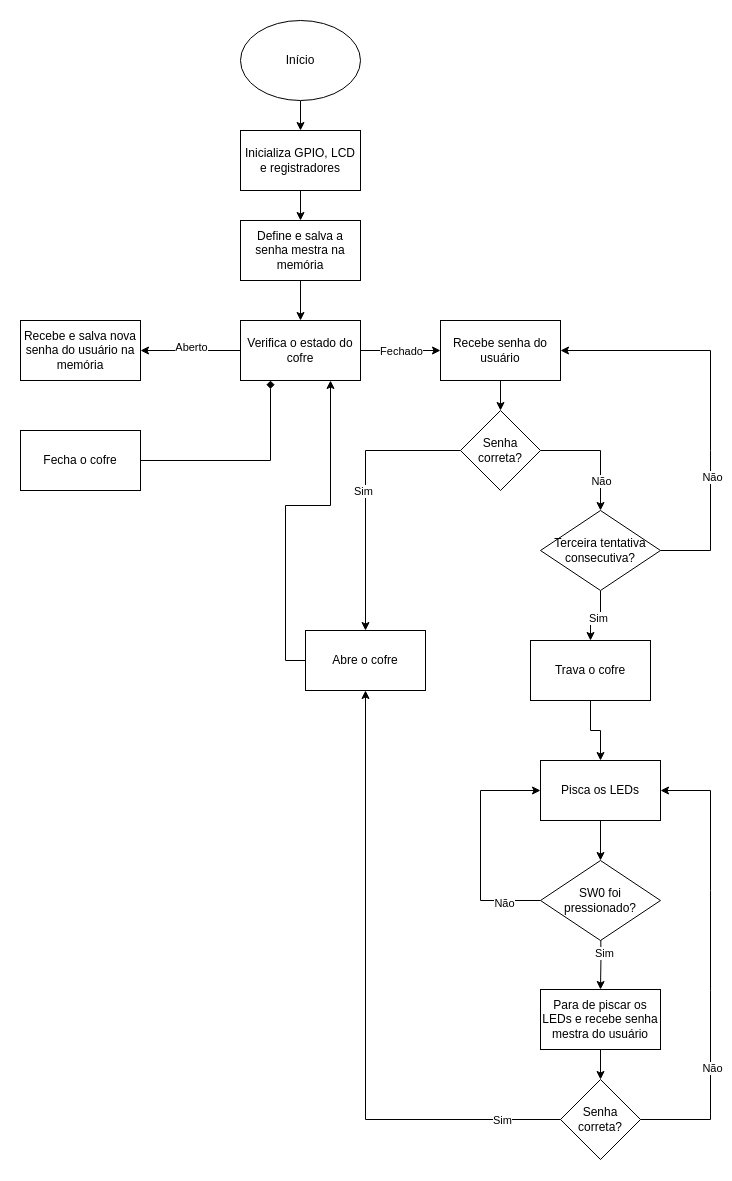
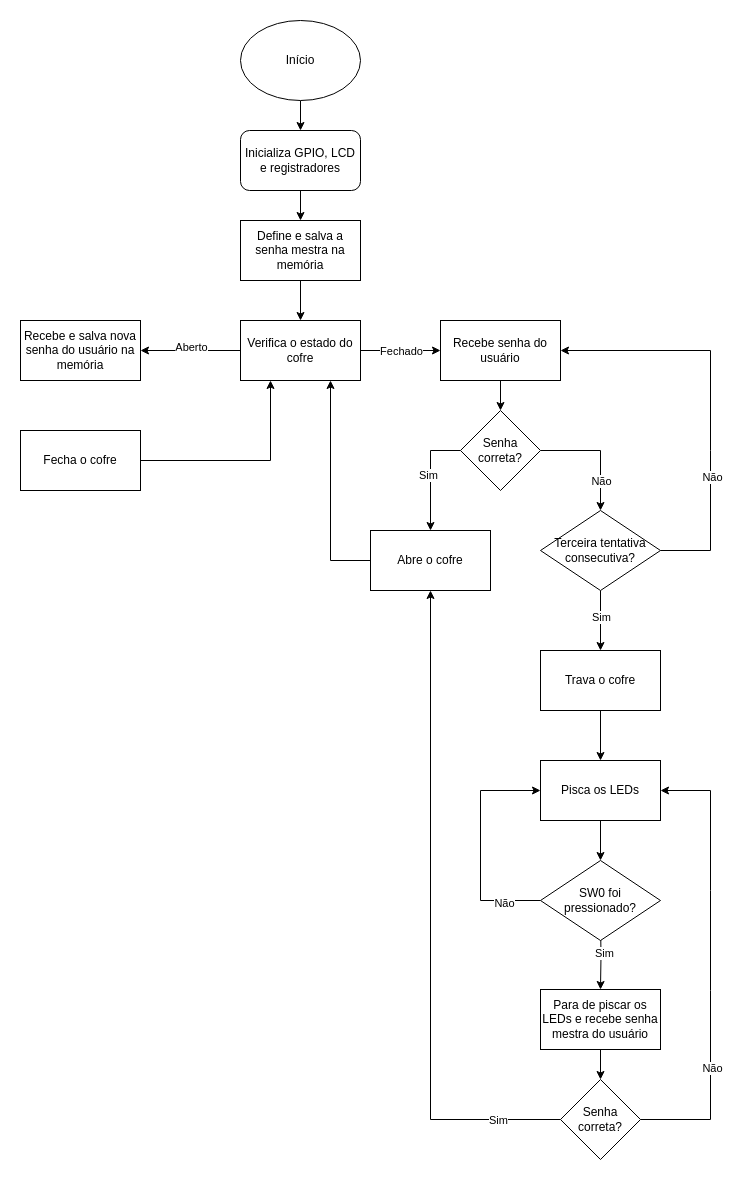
node "Inicializa GPIO, LCD e registradores": shape rectangle -> rounded rectangle
edge "Fecha o cofre" -> "Verifica o estado do cofre": arrowhead diamond -> classic
node "Abre o cofre": moved (366, 661) -> (431, 561)
node "Trava o cofre": moved (591, 671) -> (601, 681)
